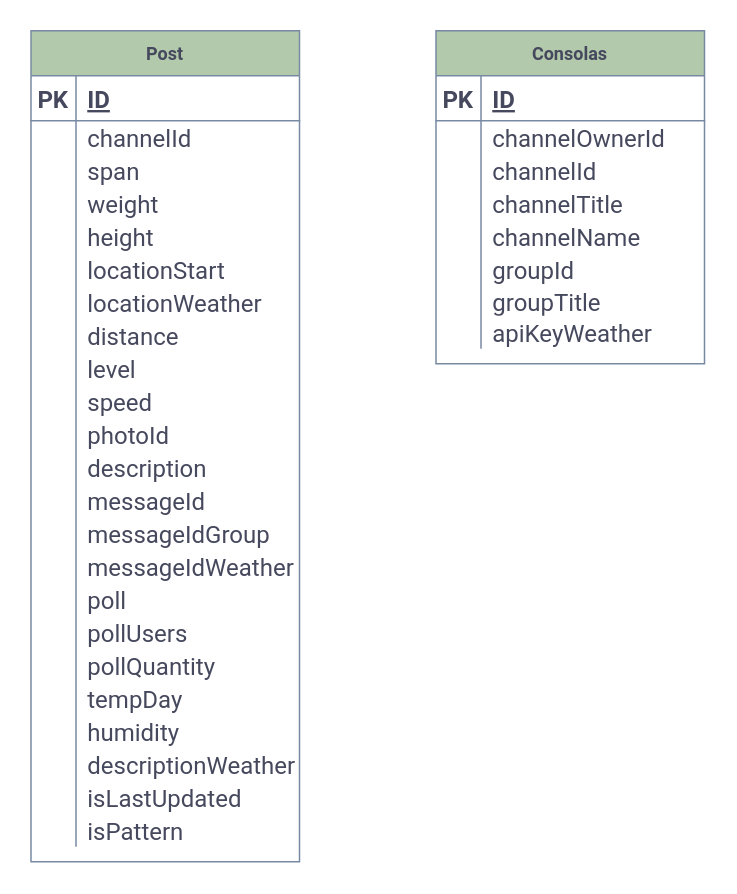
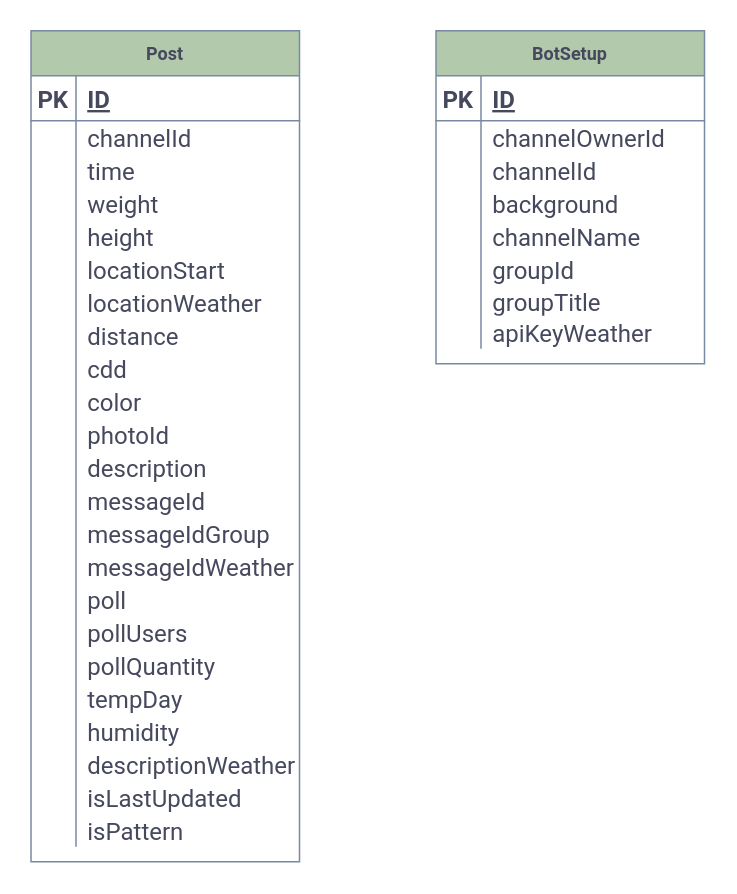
node "Consolas": label "Consolas" -> "BotSetup"
node "span": label "span" -> "time"
node "channelTitle": label "channelTitle" -> "background"
node "level": label "level" -> "cdd"
node "speed": label "speed" -> "color"
